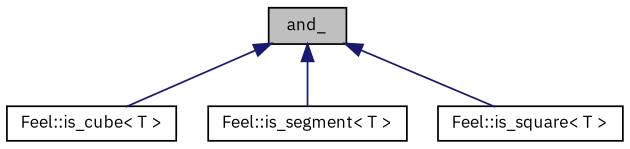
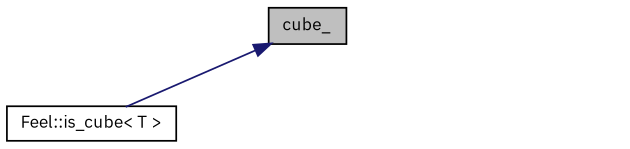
node "and_": label "and_" -> "cube_"
node "Feel::is_segment< T >": removed
node "Feel::is_square< T >": removed
